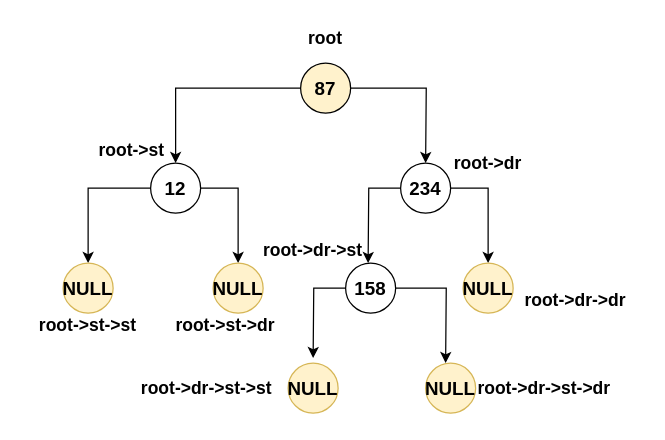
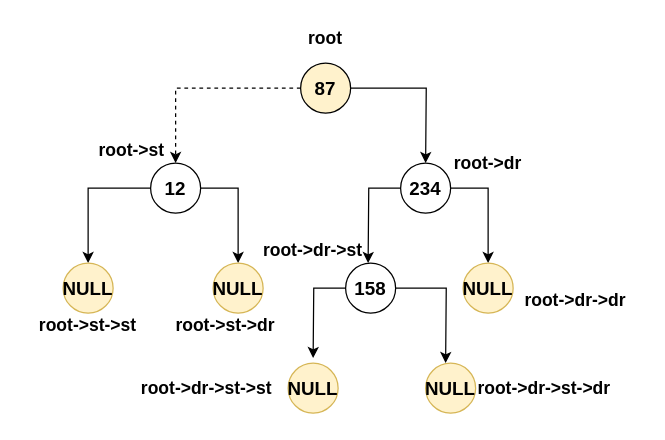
edge "87" -> "12": style solid -> dashed
